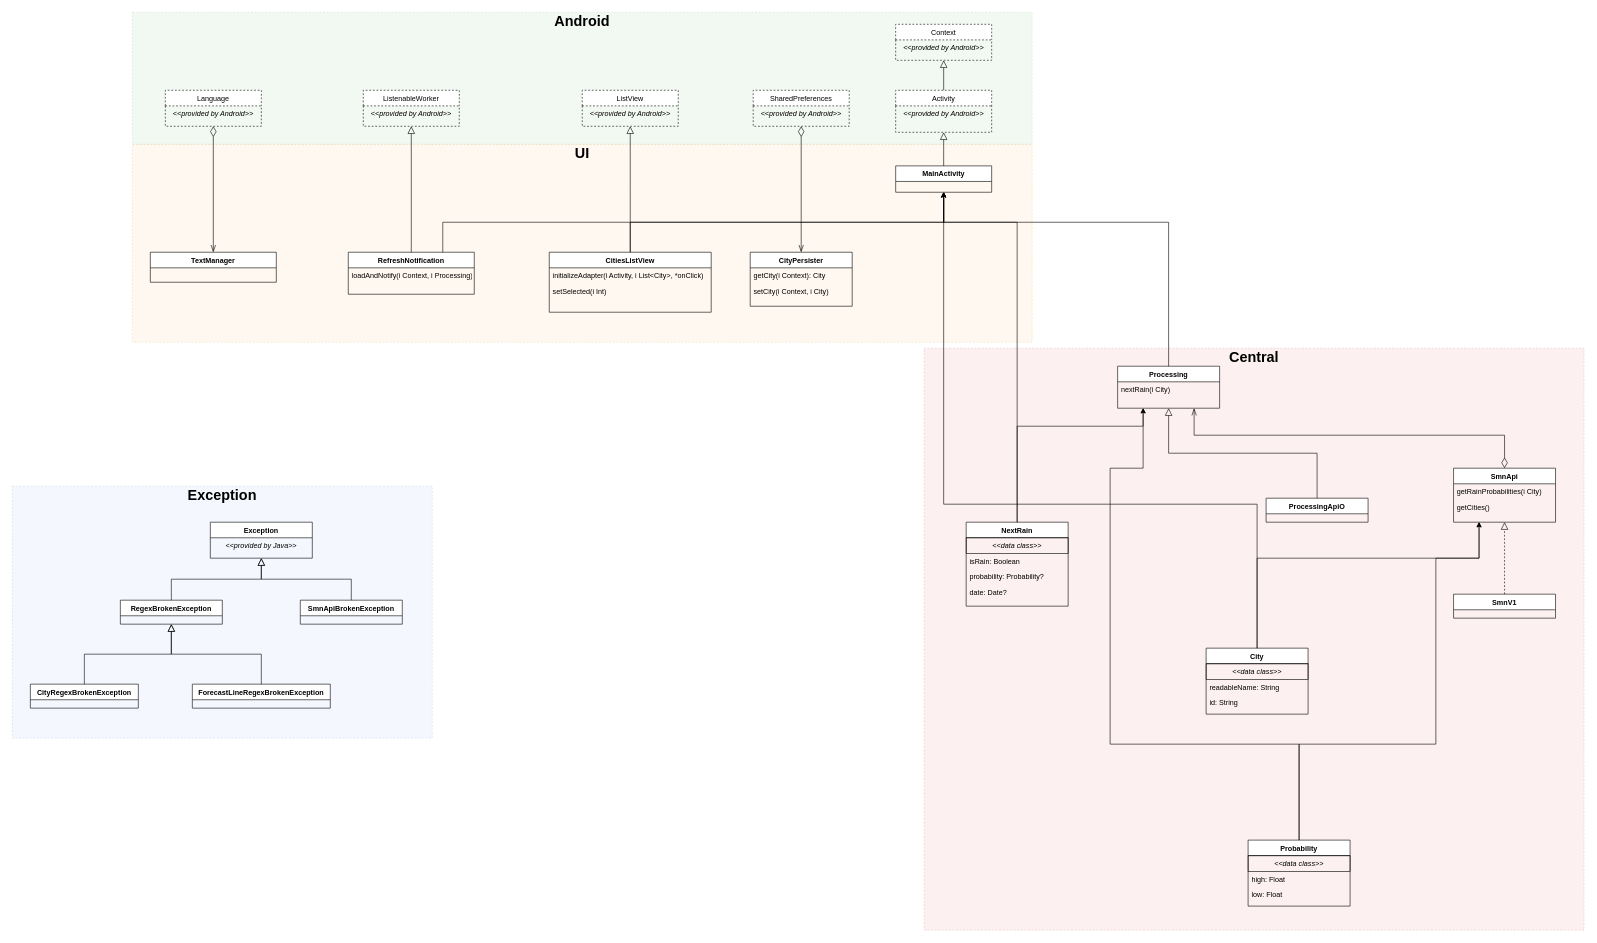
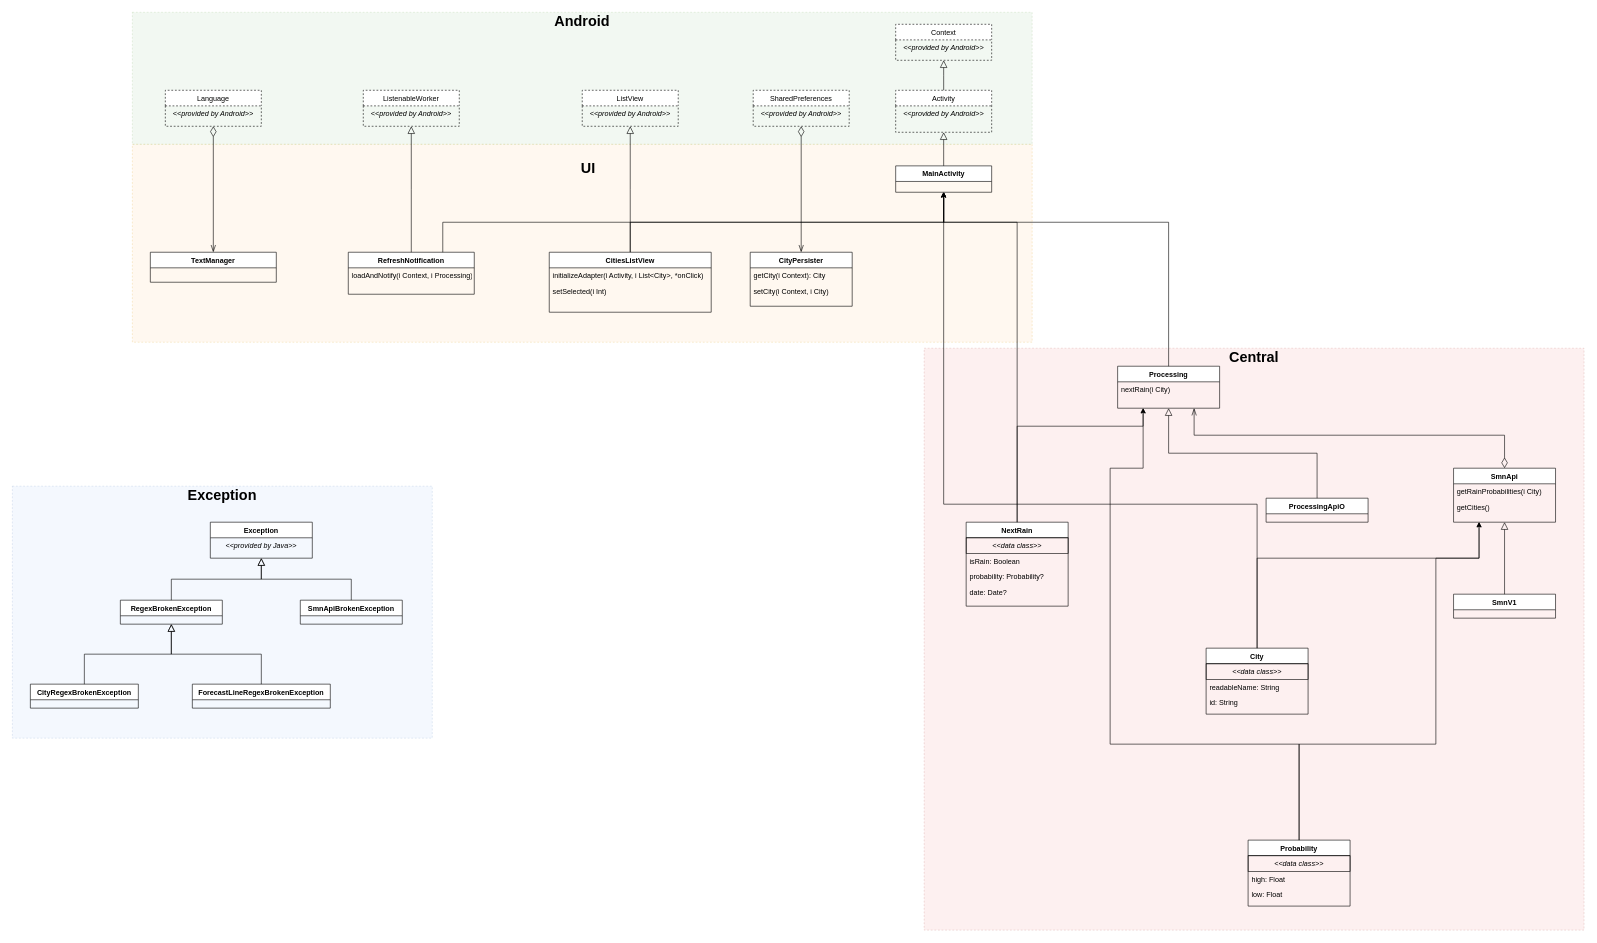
node "UI": moved (582, 153) -> (588, 168)
edge "SmnV1" -> "SmnApi": style dashed -> solid
